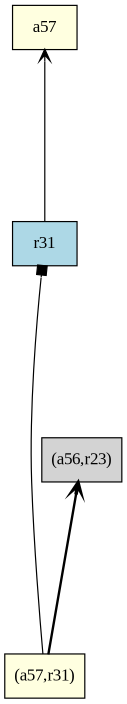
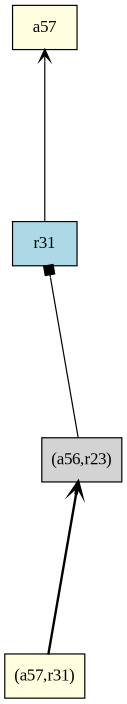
edge "(a57,r31)" -> "r31": now "(a56,r23)" -> "r31"
